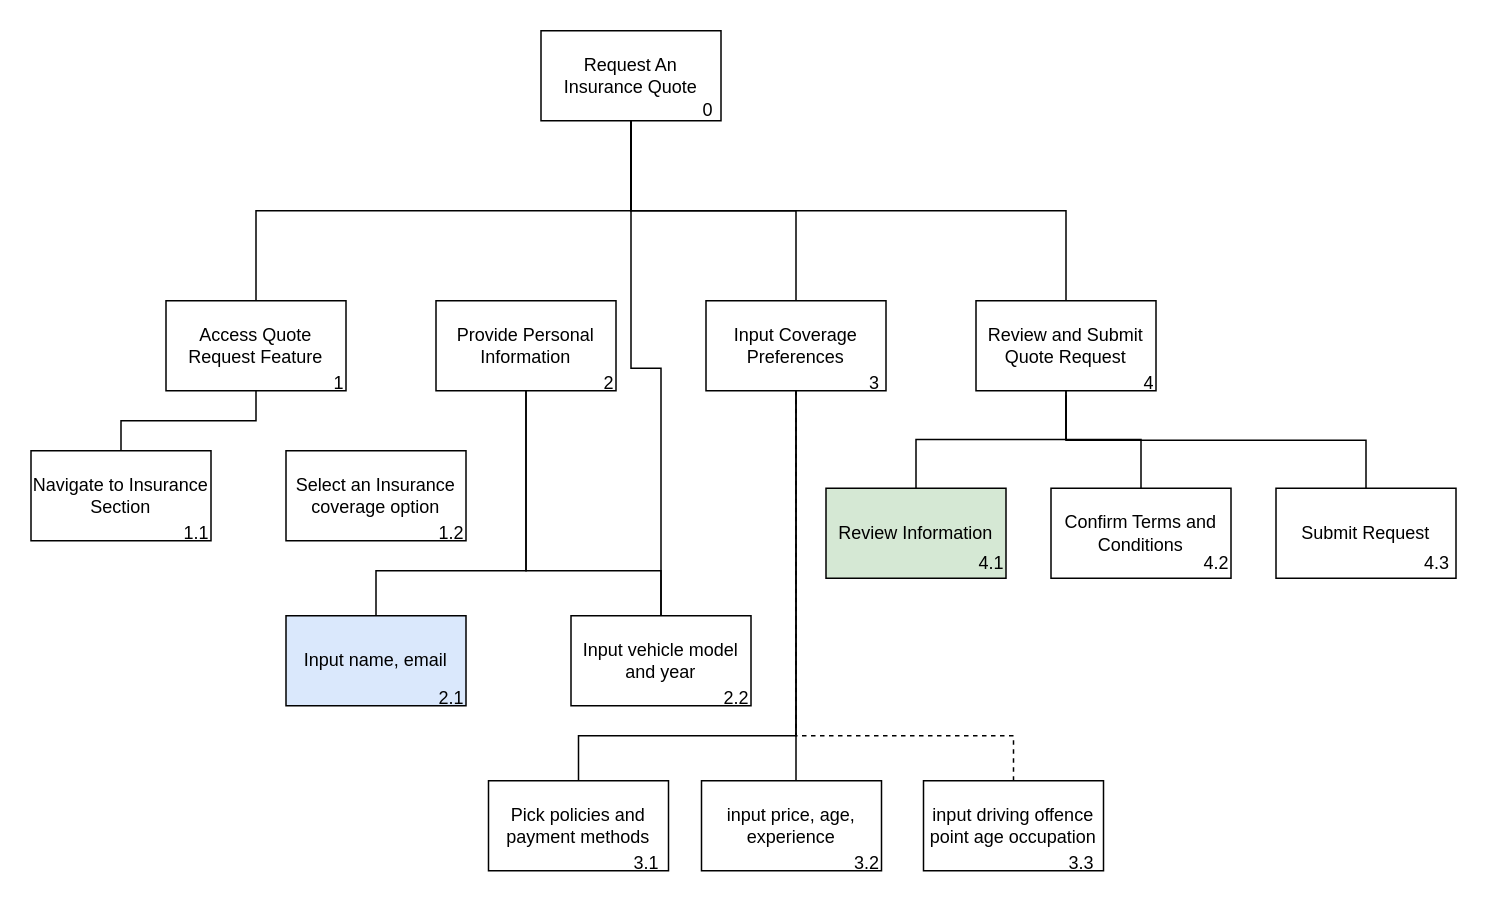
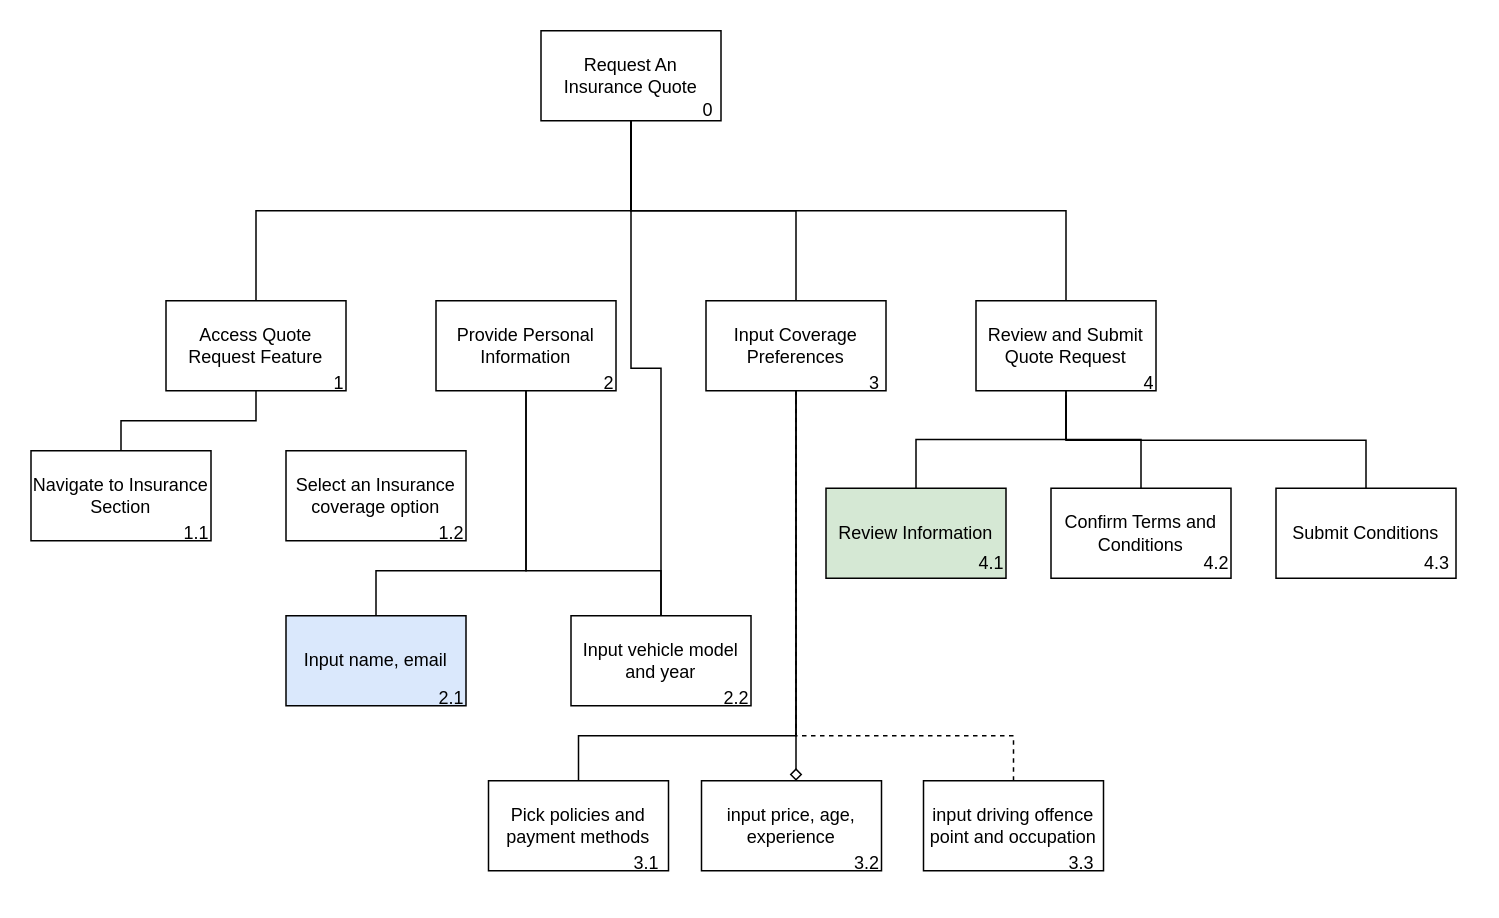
node "Submit Request": label "Submit Request" -> "Submit Conditions"
edge "Input Coverage Preferences" -- "input price, age, experience": arrowhead none -> diamond
node "input driving offence point age occupation": label "input driving offence point age occupation" -> "input driving offence point and occupation"
